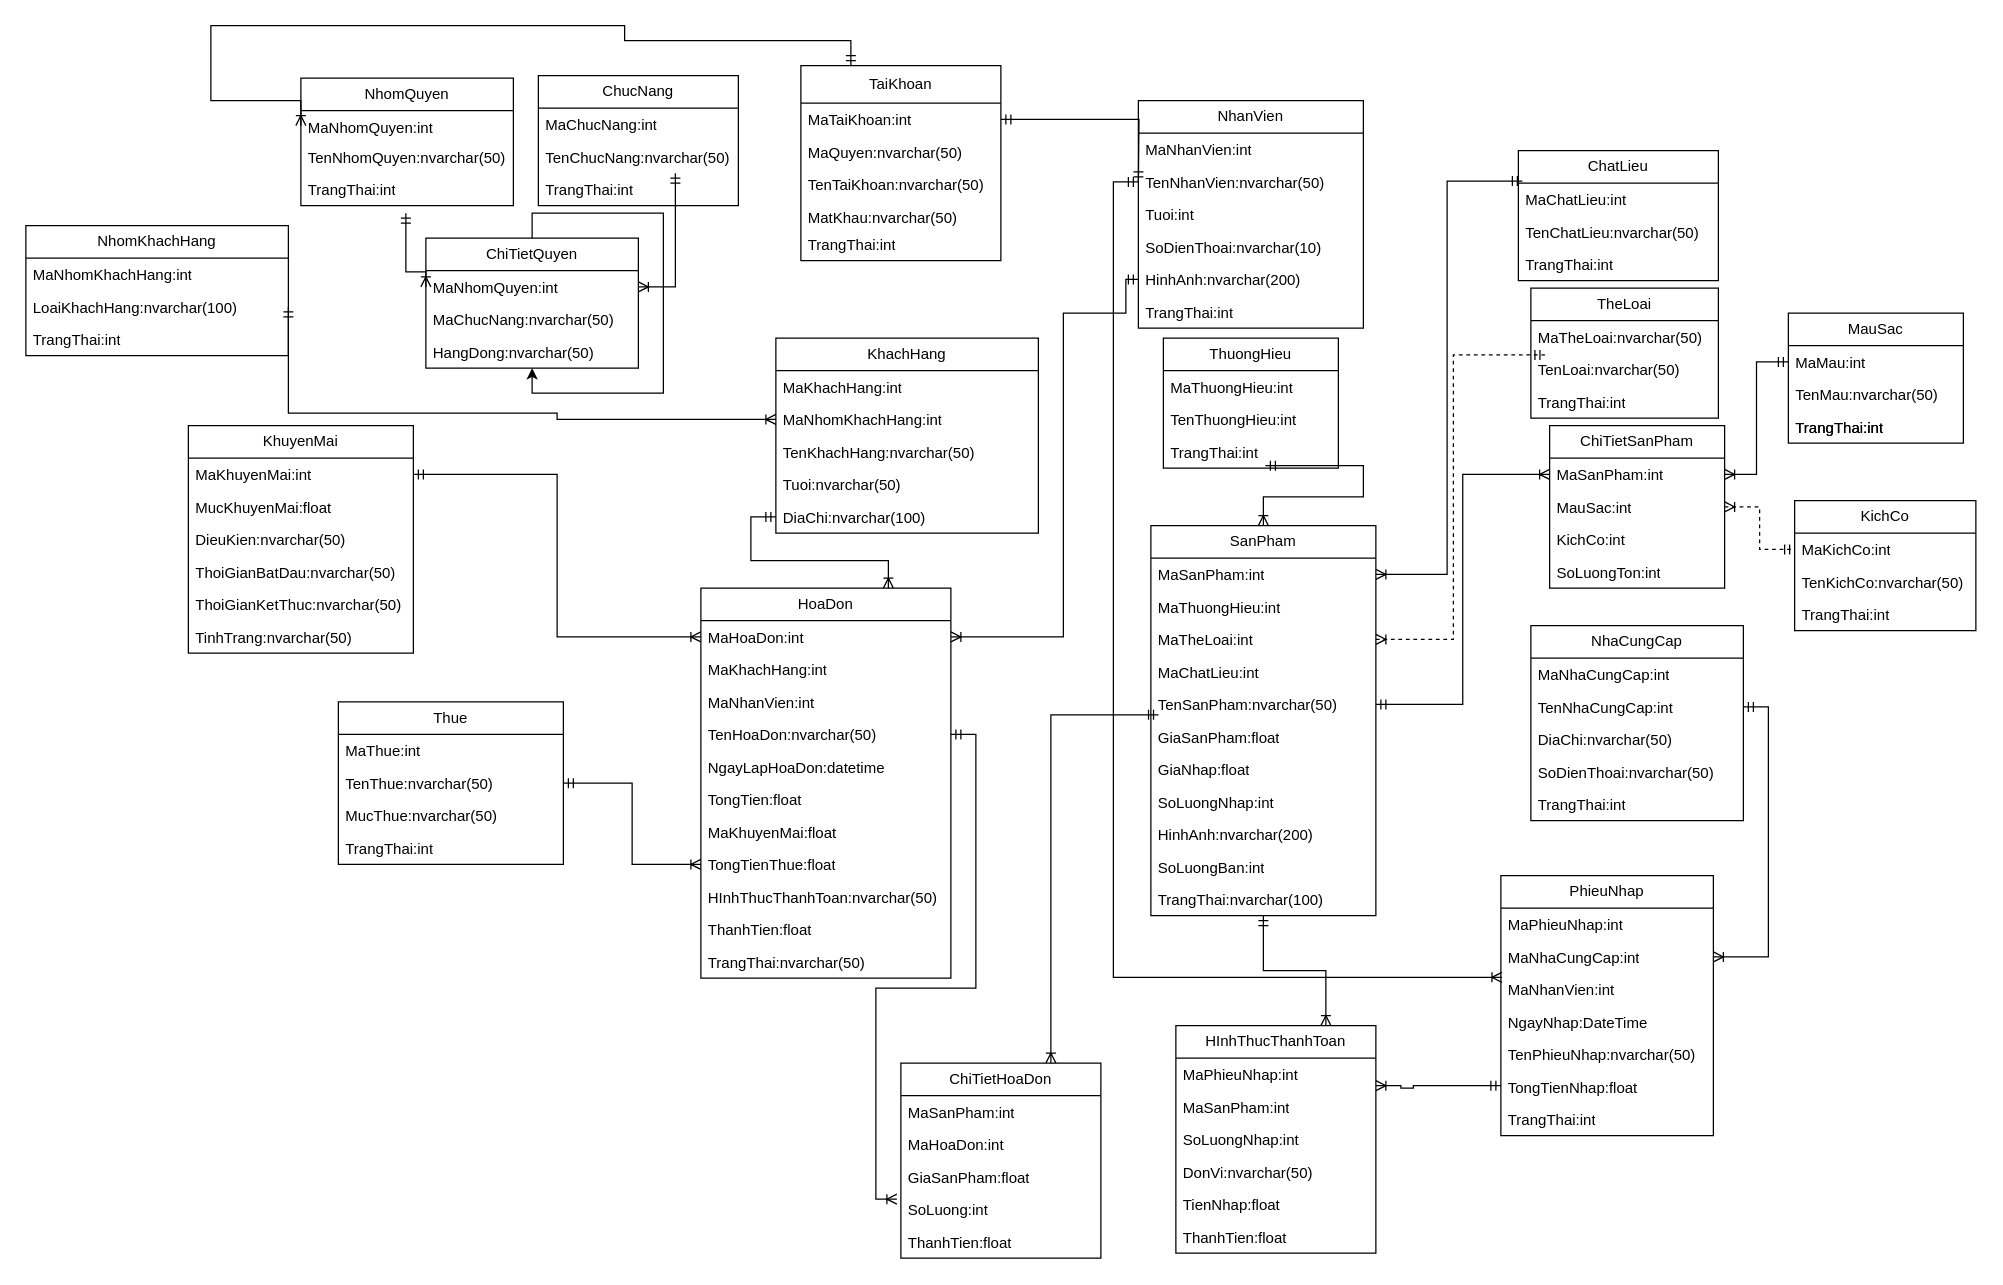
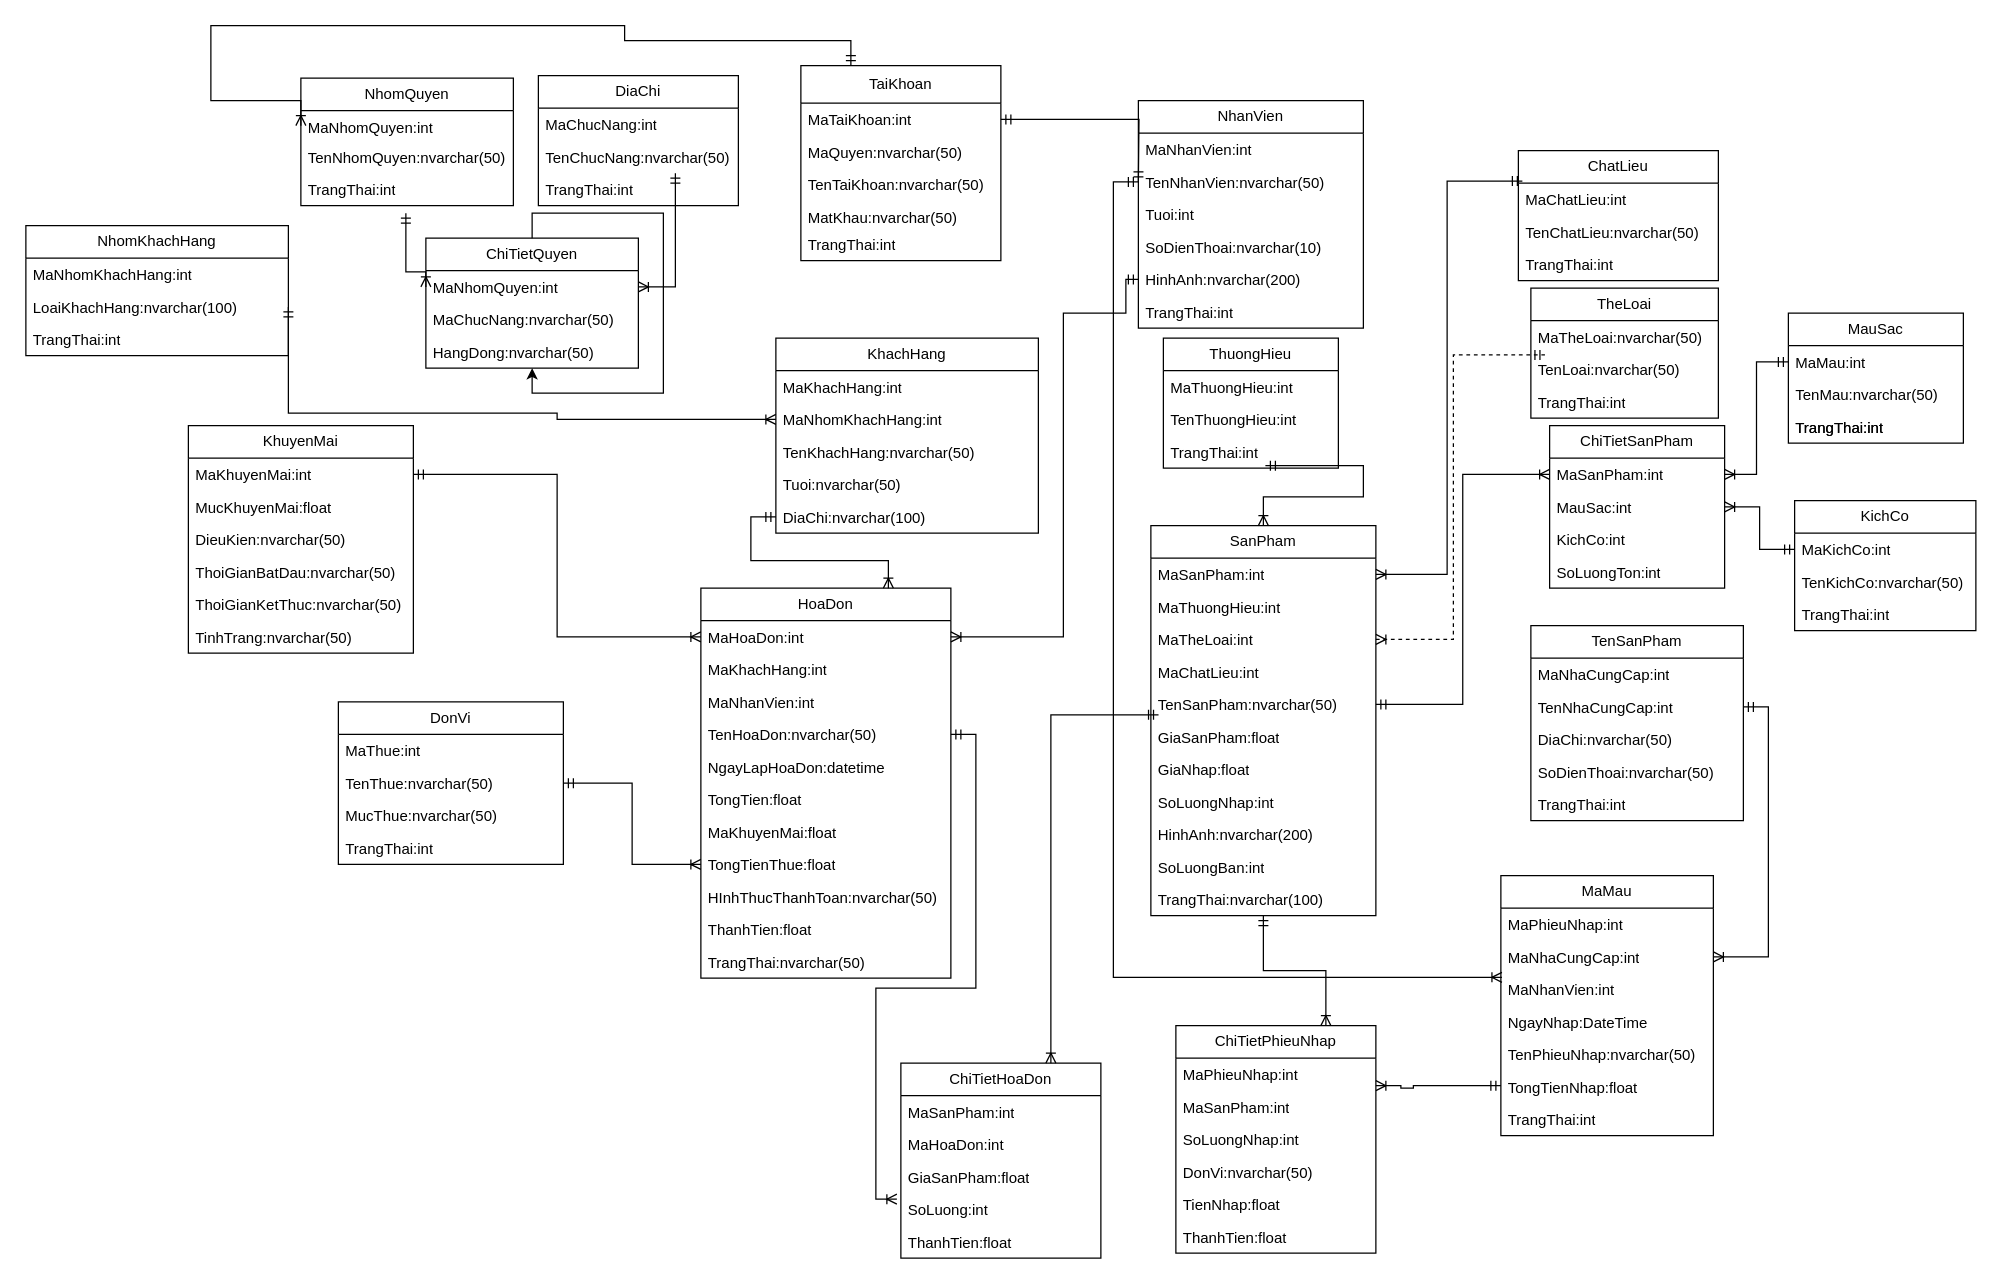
node "ChucNang": label "ChucNang" -> "DiaChi"
edge "MauSac:int" -- "MaKichCo:int": style dashed -> solid
node "NhaCungCap": label "NhaCungCap" -> "TenSanPham"
node "Thue": label "Thue" -> "DonVi"
node "PhieuNhap": label "PhieuNhap" -> "MaMau"
node "HInhThucThanhToan": label "HInhThucThanhToan" -> "ChiTietPhieuNhap"
